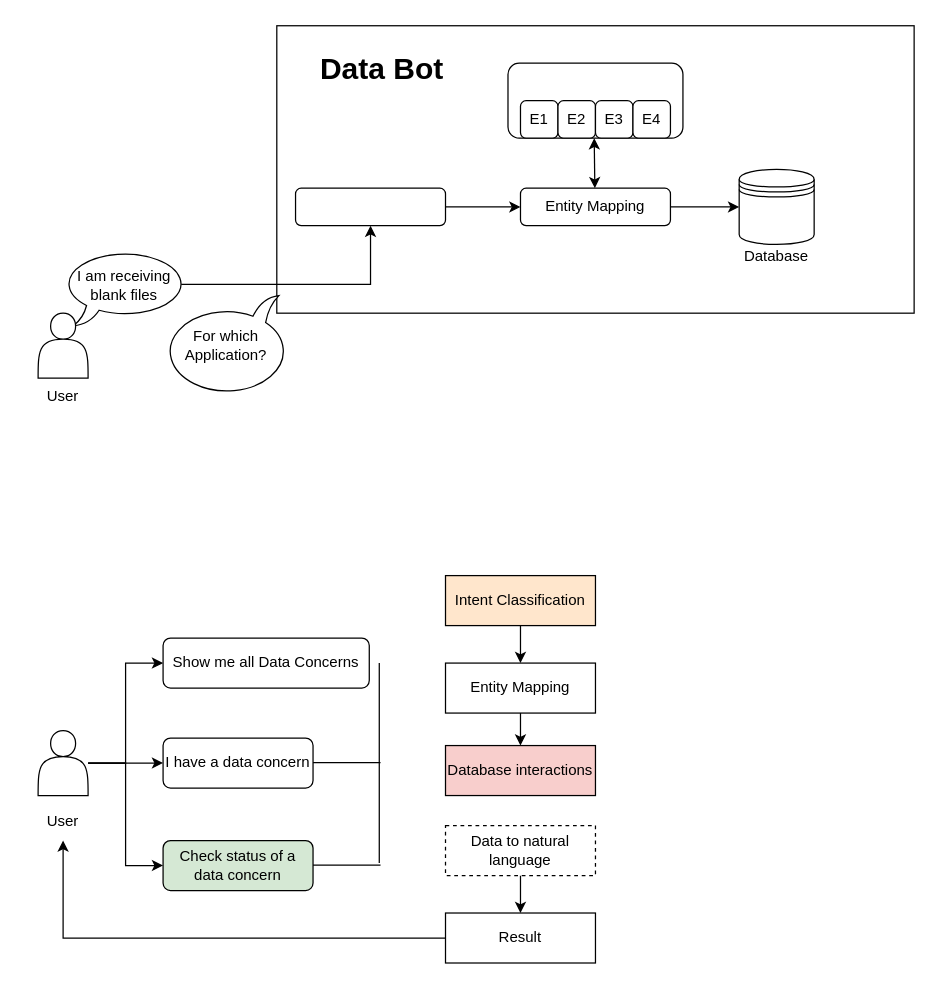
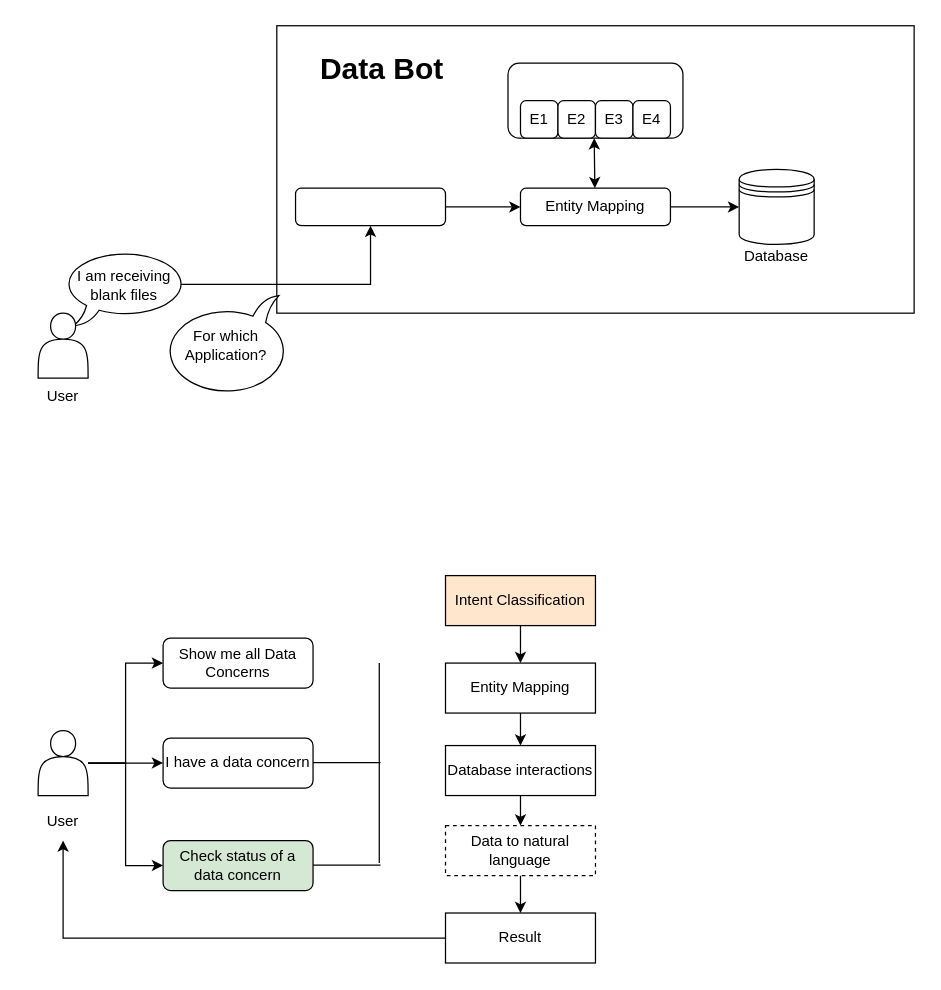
node "Show me all Data Concerns": size 206x50 -> 150x50
node "Database interactions": fillcolor #f8cecc -> #ffffff
edge "Database interactions" -> "Data to natural language": added
